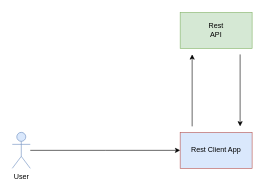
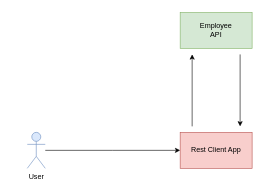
node "Rest API": label "Rest API" -> "Employee API"
node "User": moved (21, 150) -> (36, 150)
node "Rest Client App": fillcolor #dae8fc -> #f8cecc
